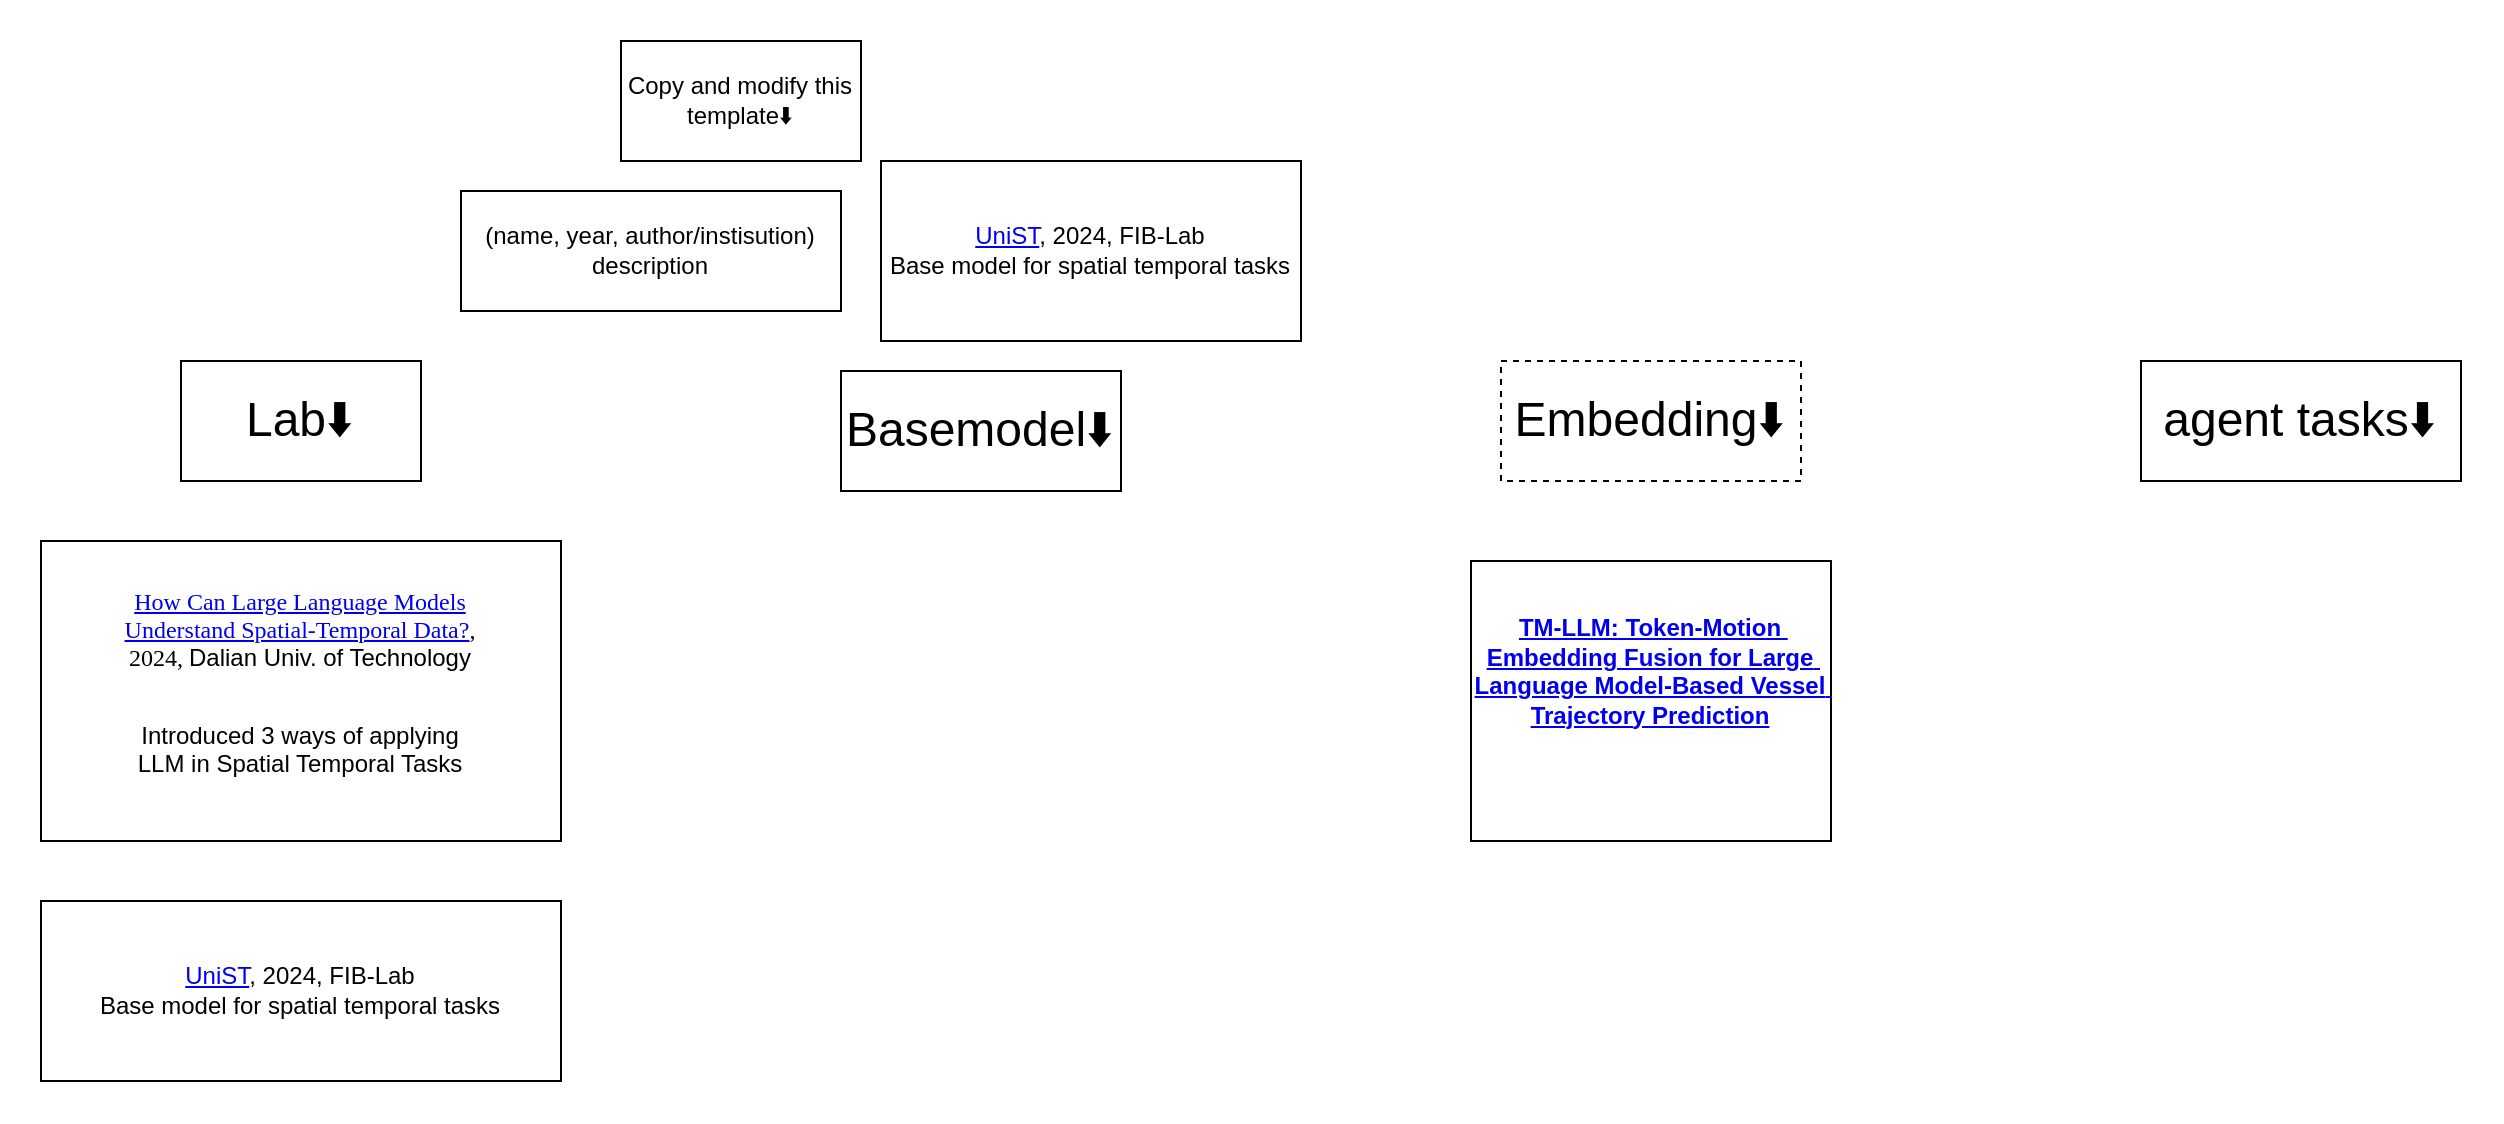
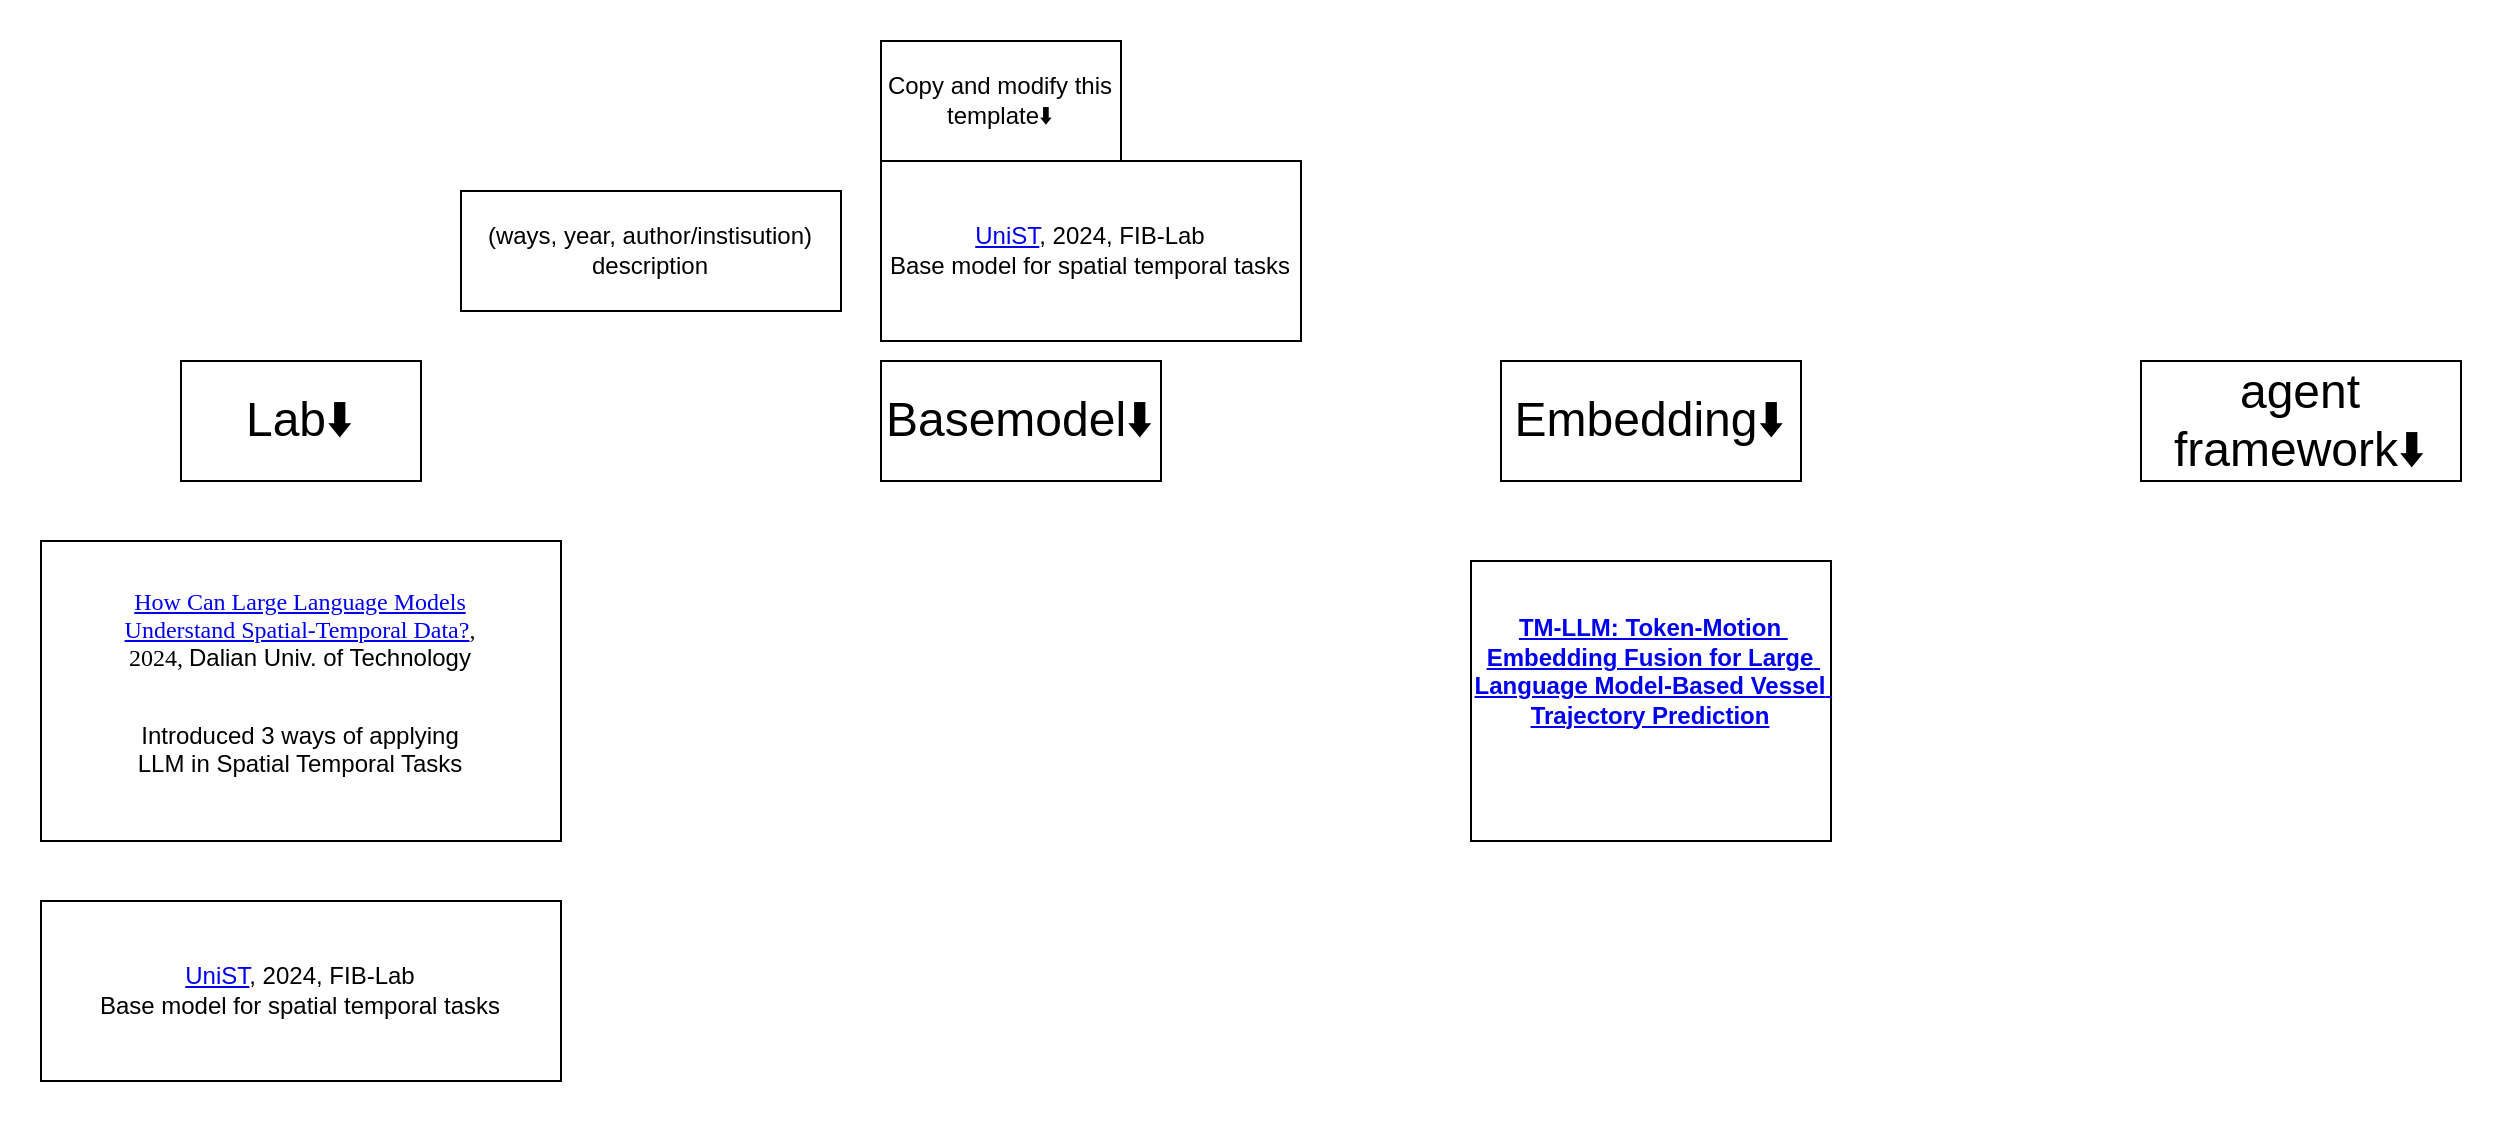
node "Copy and modify this template⬇️": moved (741, 101) -> (1001, 101)
node "(name, year, author/instisution) description": label "(name, year, author/instisution) description" -> "(ways, year, author/instisution) description"
node "Embedding⬇️": style dashed -> solid
node "agent tasks⬇️": label "agent tasks⬇️" -> "agent framework⬇️"
node "Basemodel⬇️": moved (981, 431) -> (1021, 421)
